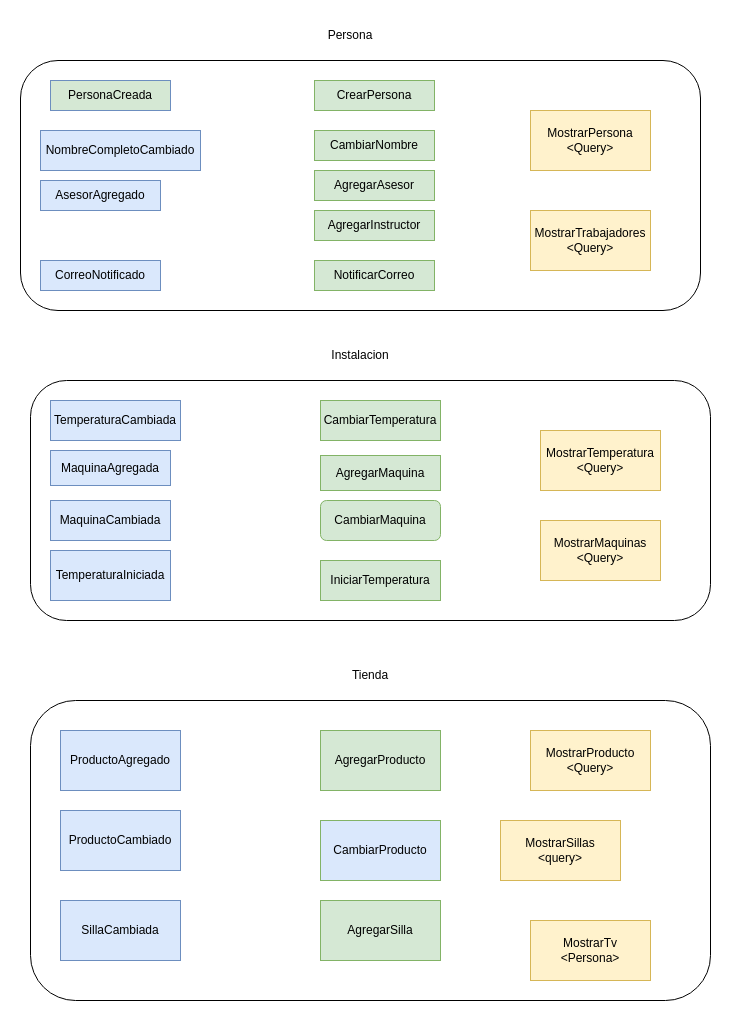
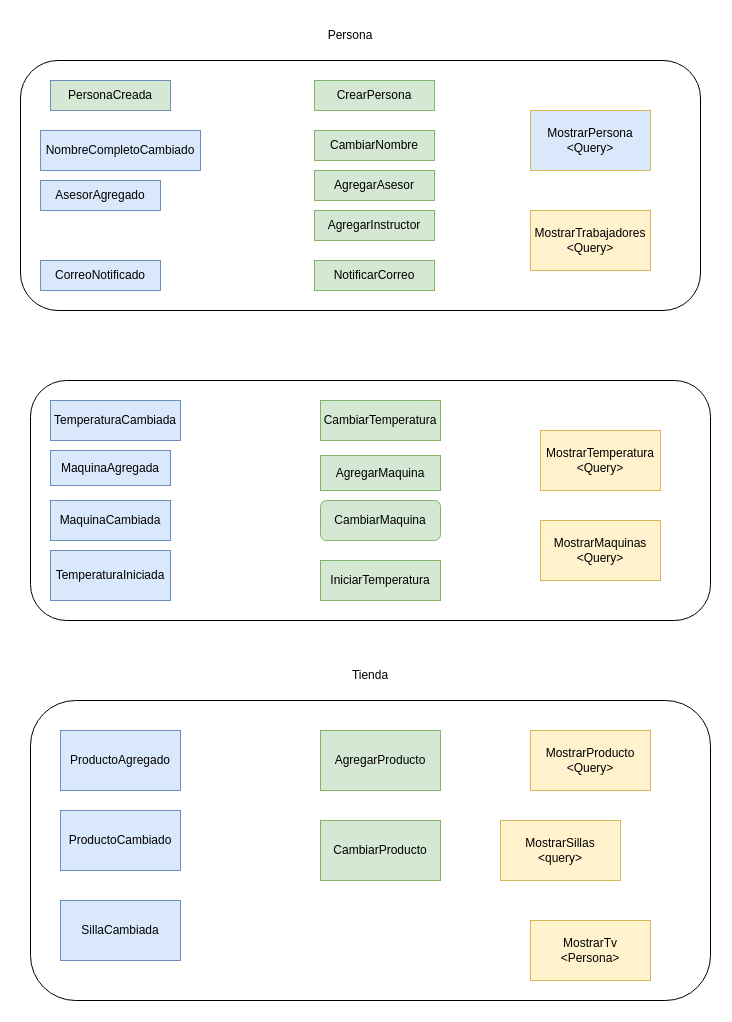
node "MostrarPersona <Query>": fillcolor #fff2cc -> #dae8fc
node "Instalacion": removed
node "CambiarProducto": fillcolor #dae8fc -> #d5e8d4
node "AgregarSilla": removed
